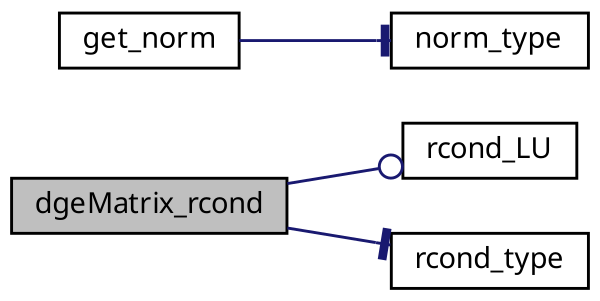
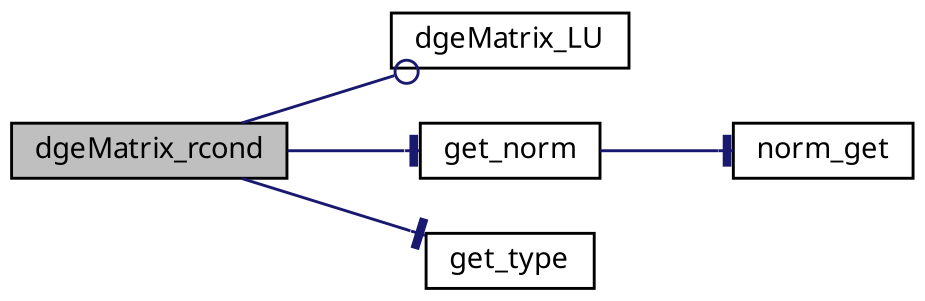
node "norm_type": label "norm_type" -> "norm_get"
edge "dgeMatrix_rcond" -> "get_norm": added
node "rcond_LU": label "rcond_LU" -> "dgeMatrix_LU"
node "rcond_type": label "rcond_type" -> "get_type"
